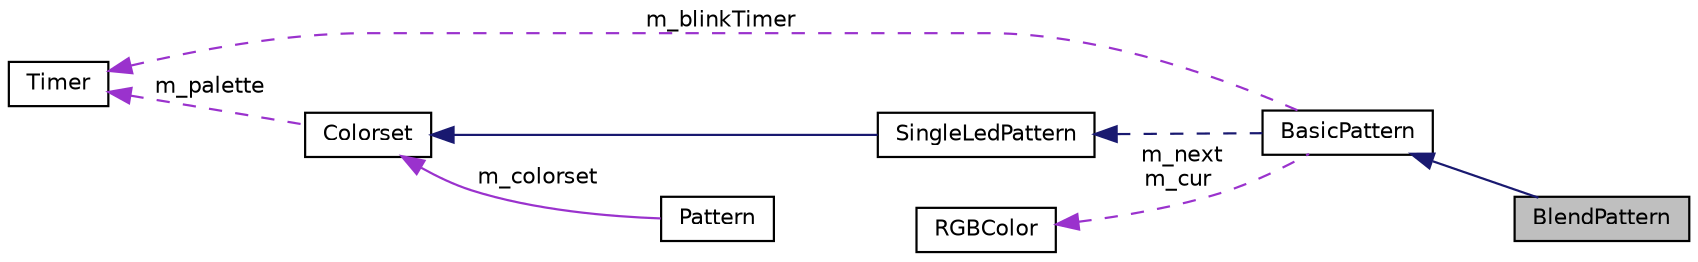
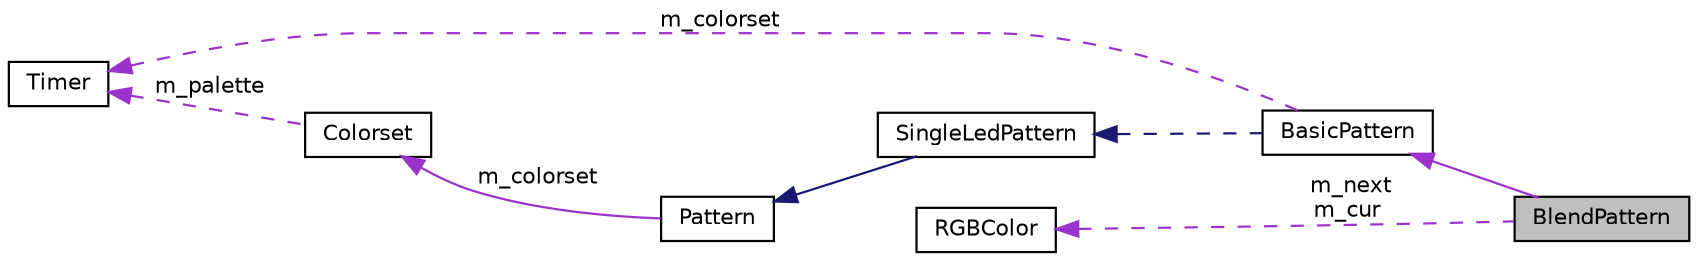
edge "BasicPattern" -> "Timer": label " m_blinkTimer" -> " m_colorset"
edge "SingleLedPattern" -> "Colorset": now "SingleLedPattern" -> "Pattern"
edge "BlendPattern" -> "BasicPattern": color midnightblue -> darkorchid3
edge "BasicPattern" -> "RGBColor": now "BlendPattern" -> "RGBColor"
